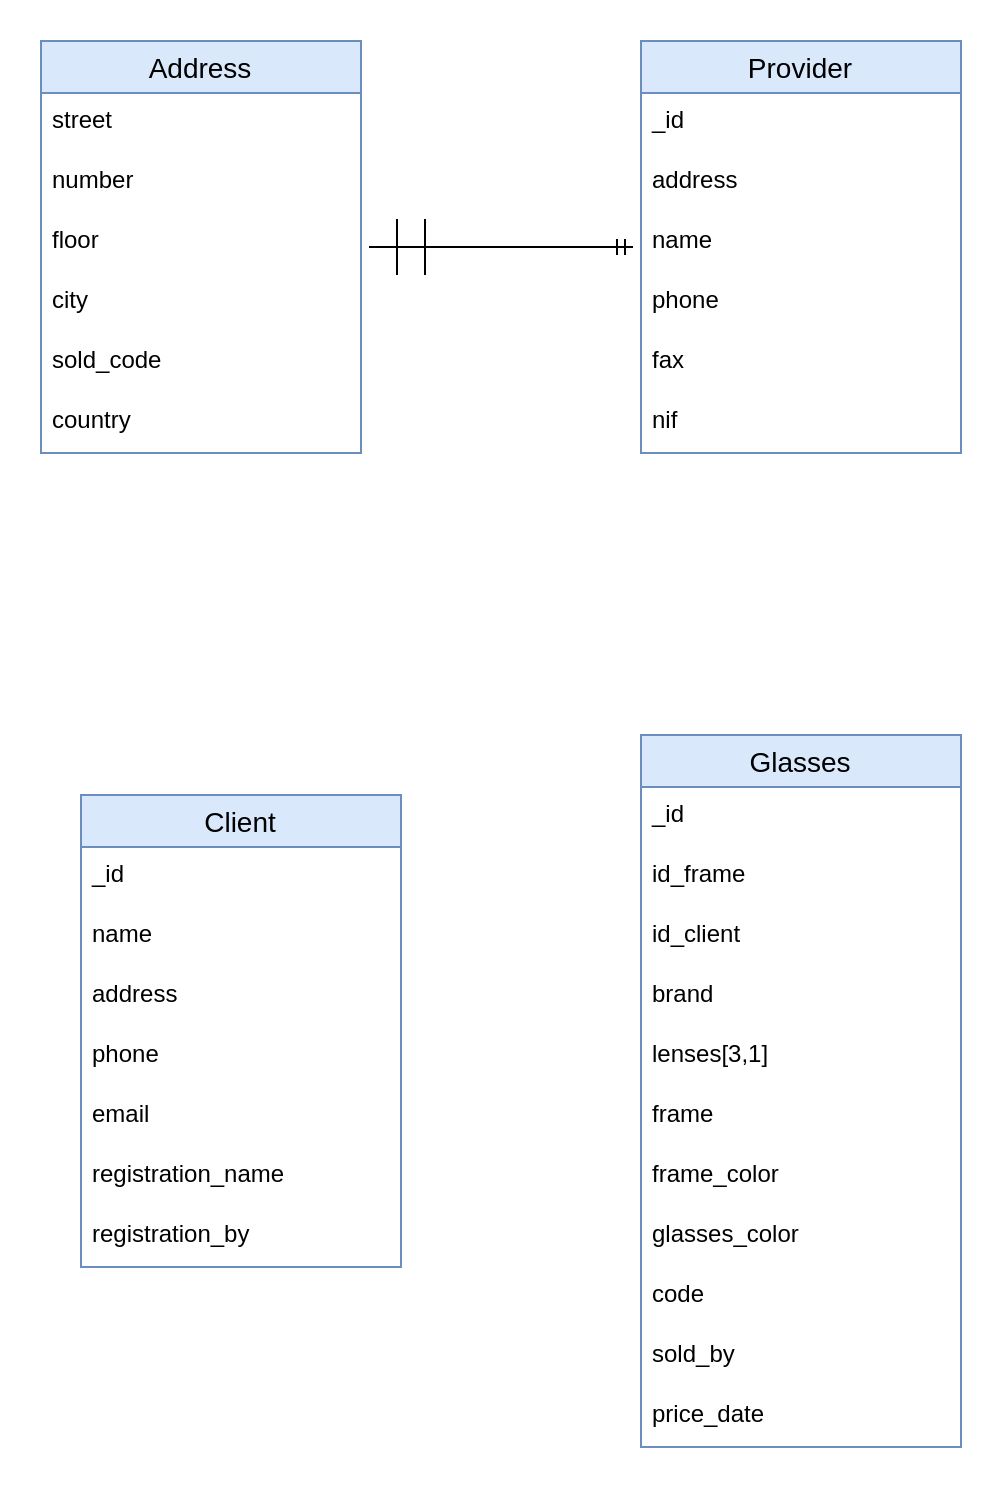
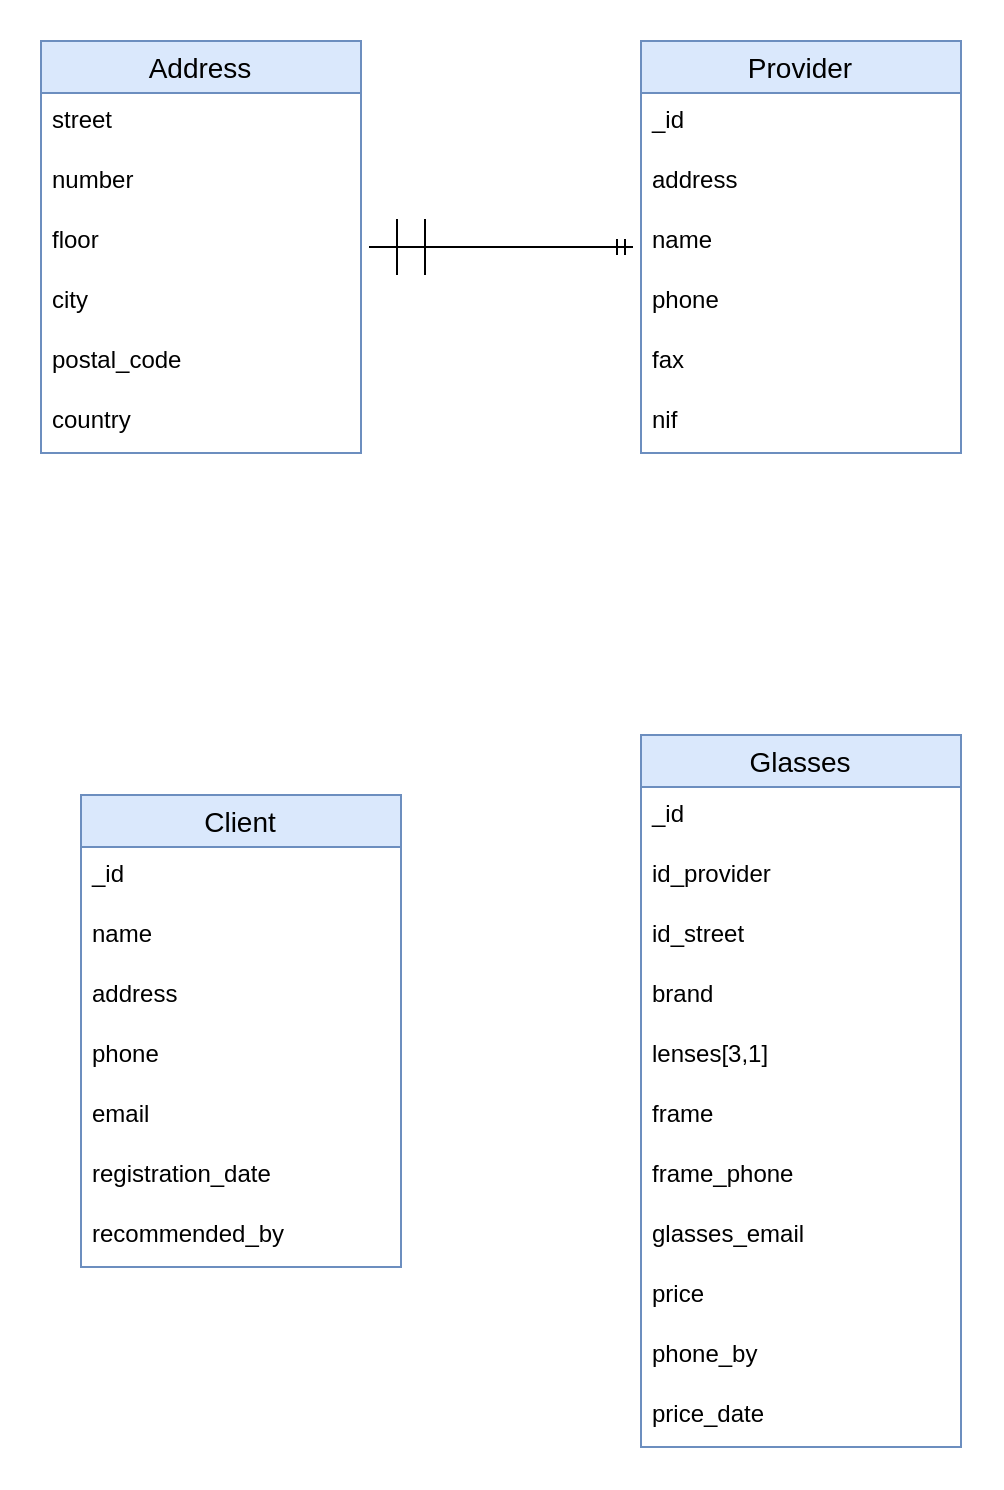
node "sold_code": label "sold_code" -> "postal_code"
node "id_frame": label "id_frame" -> "id_provider"
node "id_client": label "id_client" -> "id_street"
node "registration_name": label "registration_name" -> "registration_date"
node "frame_color": label "frame_color" -> "frame_phone"
node "registration_by": label "registration_by" -> "recommended_by"
node "glasses_color": label "glasses_color" -> "glasses_email"
node "code": label "code" -> "price"
node "sold_by": label "sold_by" -> "phone_by"
